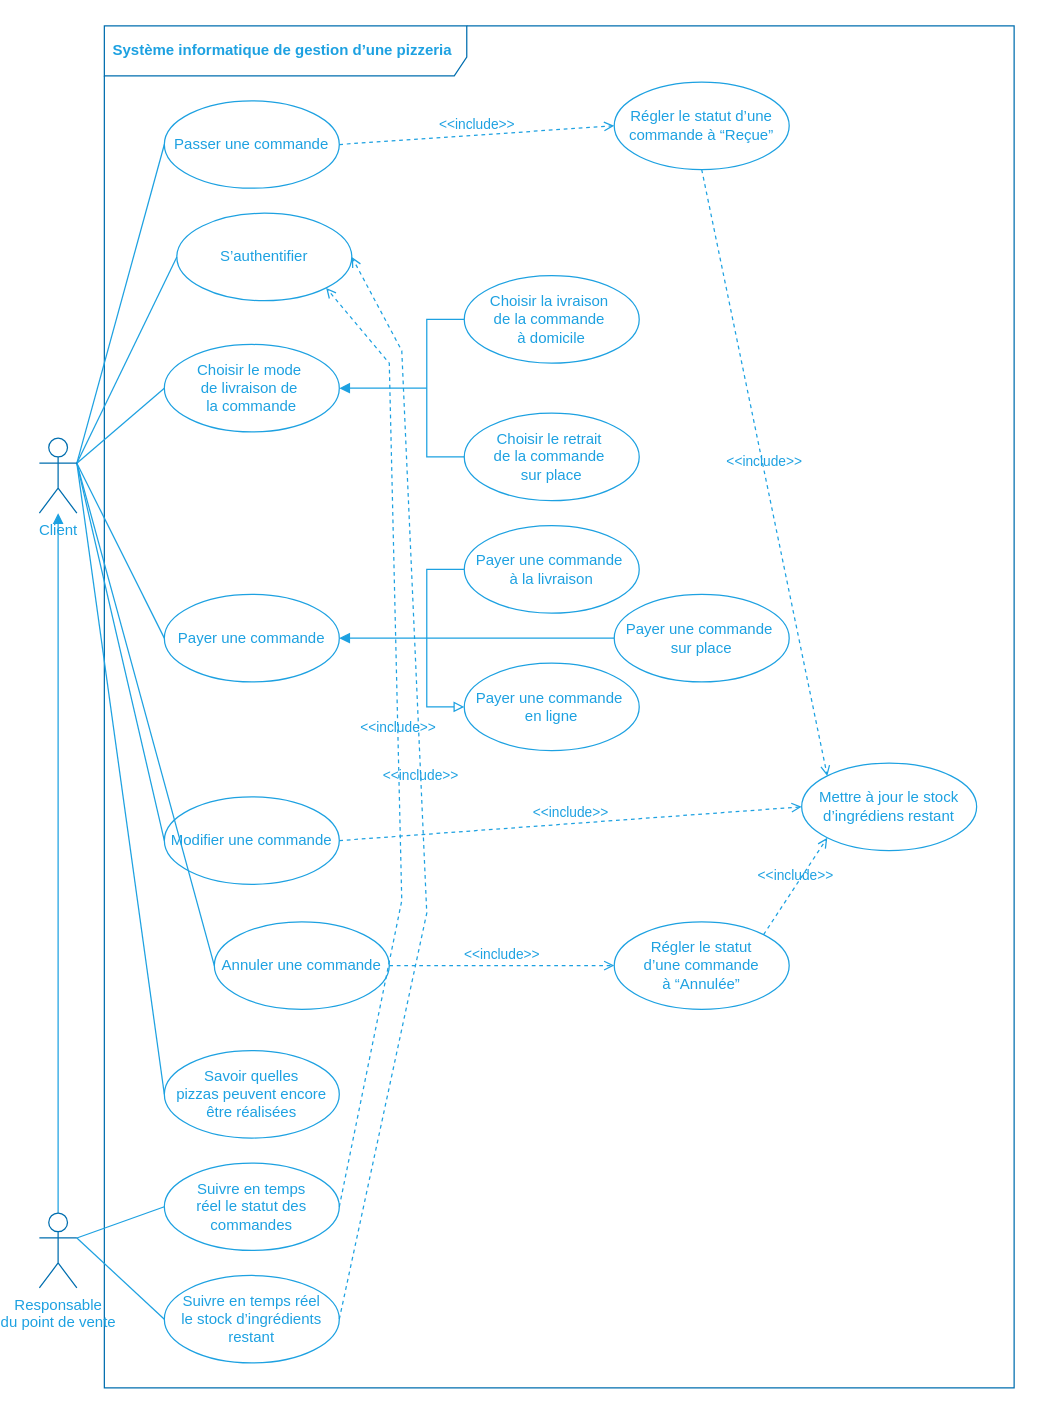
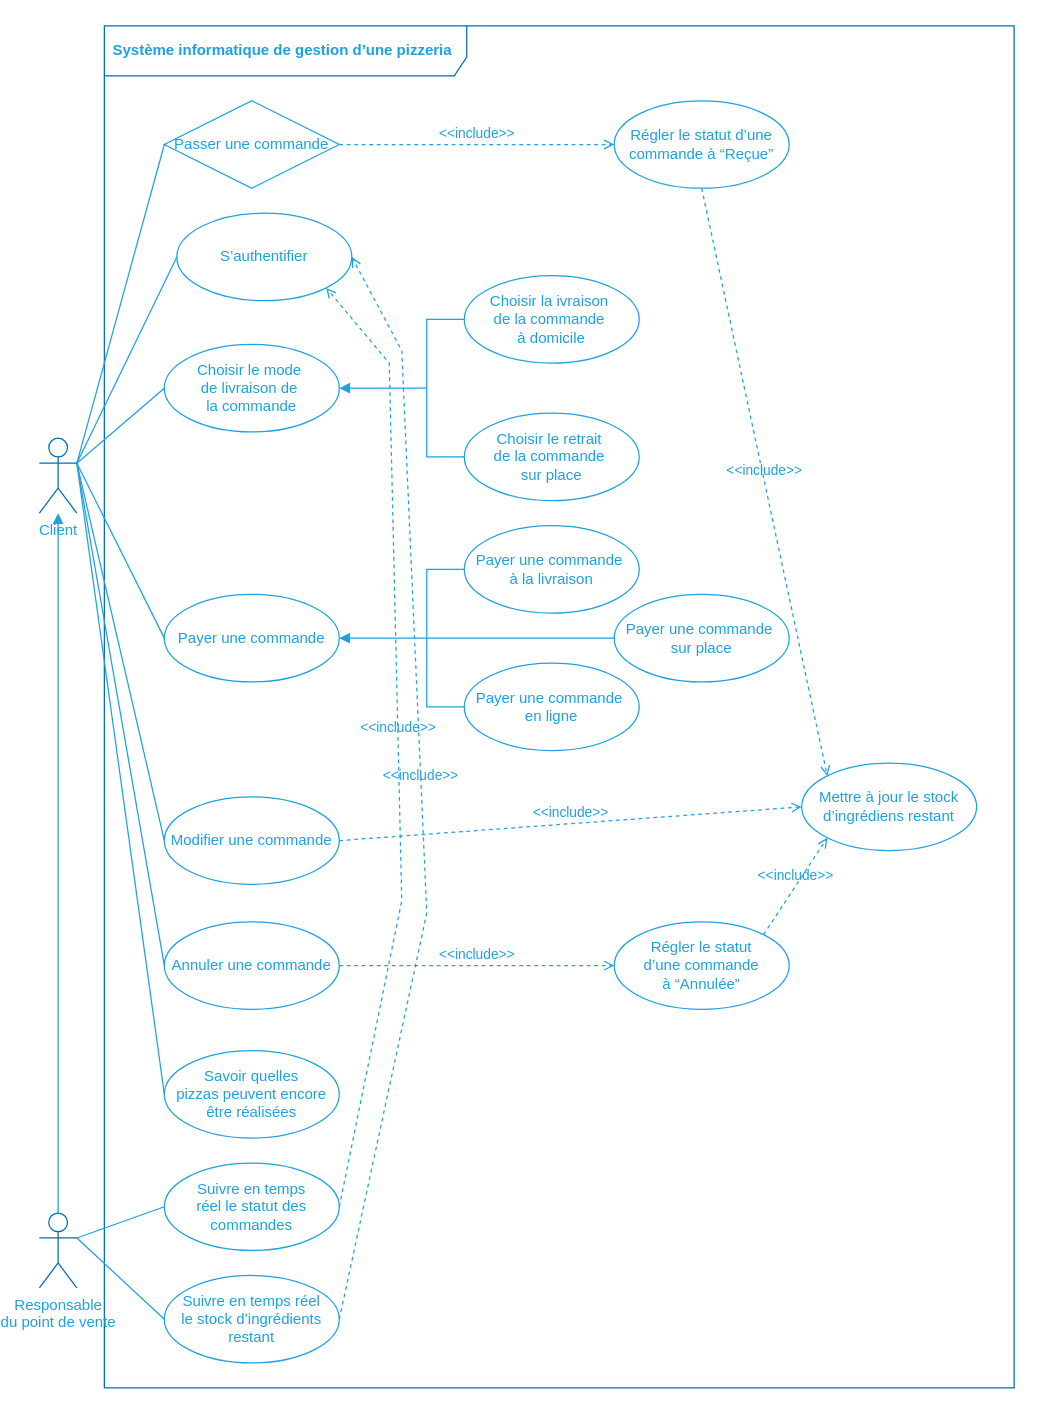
node "Régler le statut d’une commande à “Reçue”": moved (702, 126) -> (702, 144)
node "Passer une commande": shape ellipse -> diamond
edge "Payer une commande à la livraison" -> "Payer une commande en ligne": arrowhead block -> none
node "Annuler une commande": moved (302, 966) -> (252, 966)
